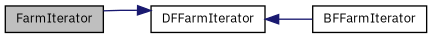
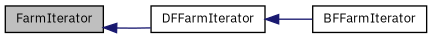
edge "FarmIterator" -> "DFFarmIterator": reversed
